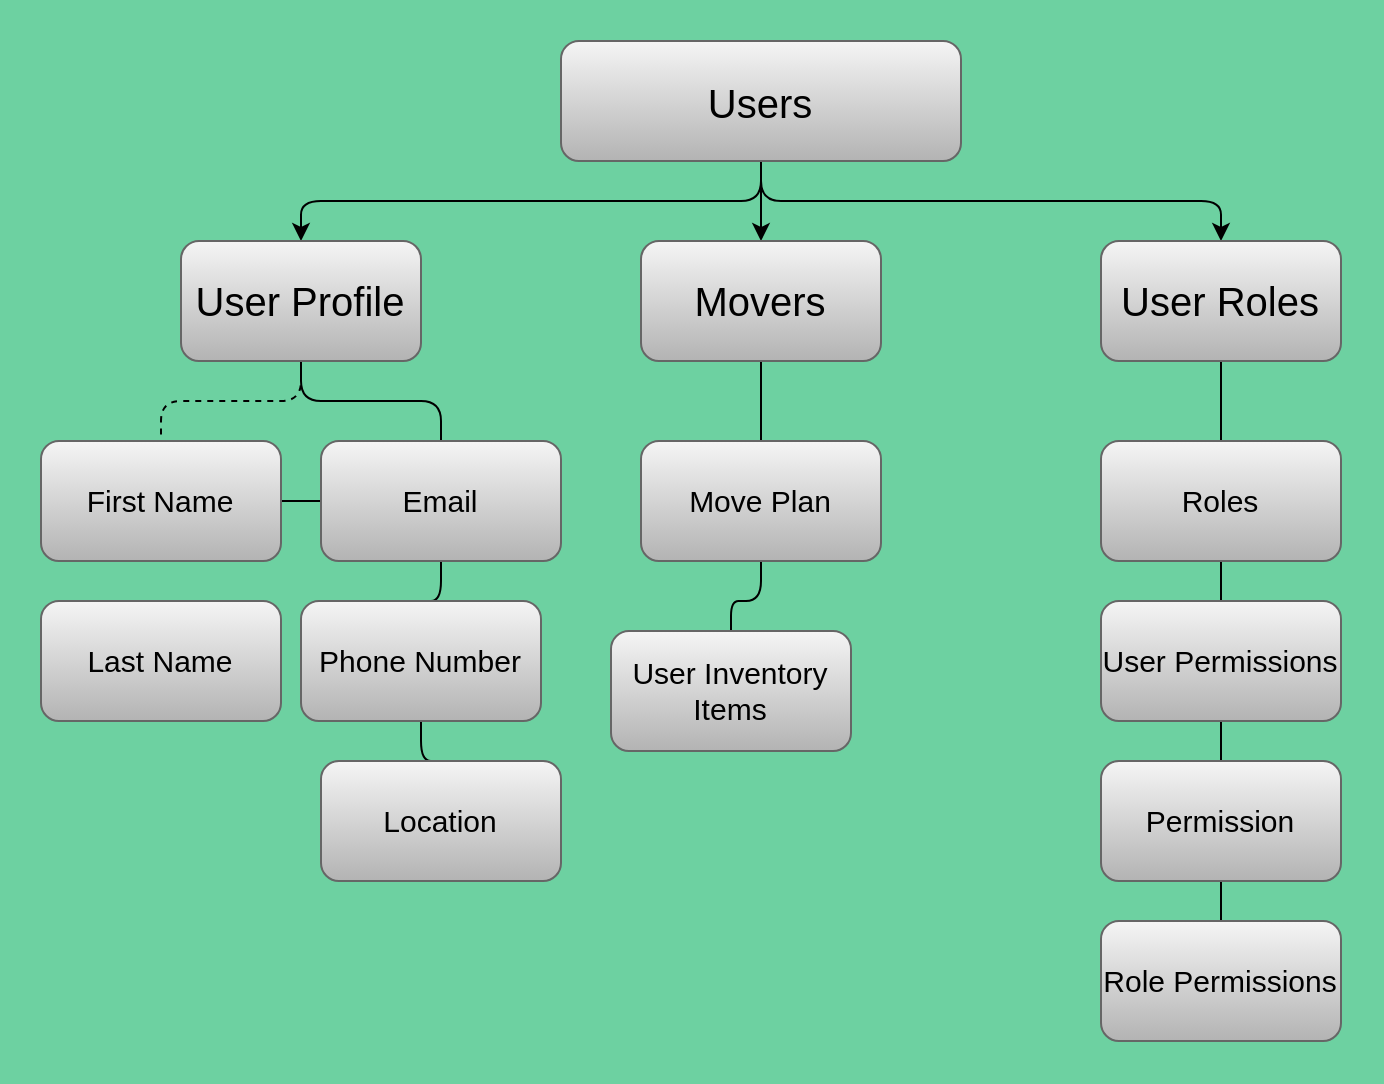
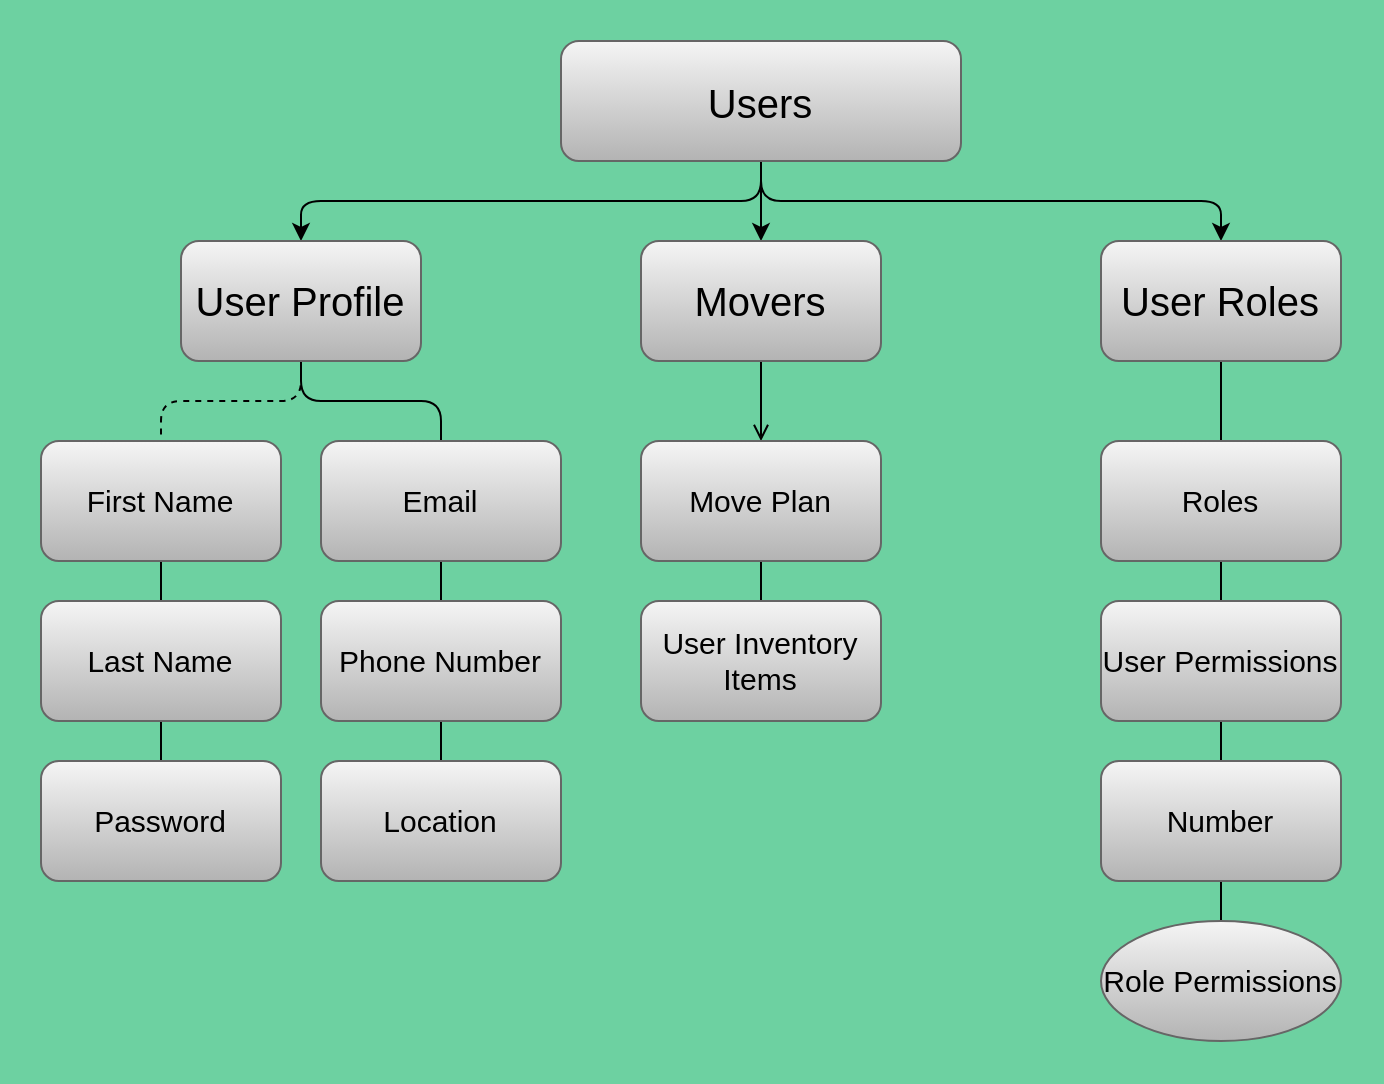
edge "Movers" -- "Move Plan": arrowhead none -> open
edge "First Name" -- "Email": now "First Name" -- "Last Name"
node "Phone Number": moved (421, 661) -> (441, 661)
node "User Inventory Items": moved (731, 691) -> (761, 661)
edge "Last Name" -- "Password": added
node "Password": added
node "Permission": label "Permission" -> "Number"
node "Role Permissions": shape rounded rectangle -> ellipse
